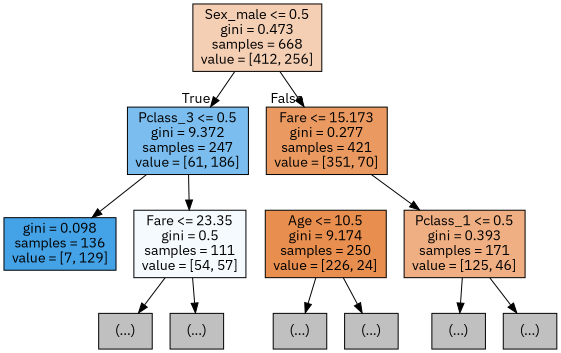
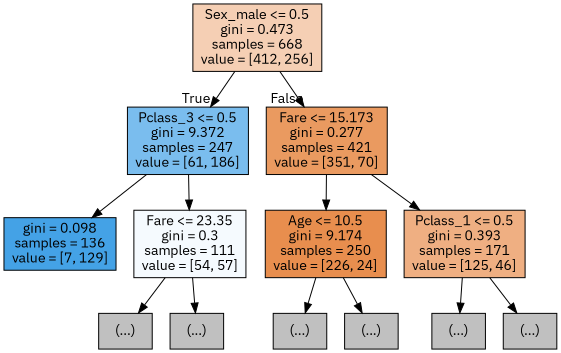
edge "Fare <= 15.173 gini = 0.277 samples = 421 value = [351, 70]" -> "Age <= 10.5 gini = 9.174 samples = 250 value = [226, 24]": added
node "Fare <= 23.35 gini = 0.5 samples = 111 value = [54, 57]": label "Fare <= 23.35 gini = 0.5 samples = 111 value = [54, 57]" -> "Fare <= 23.35 gini = 0.3 samples = 111 value = [54, 57]"
